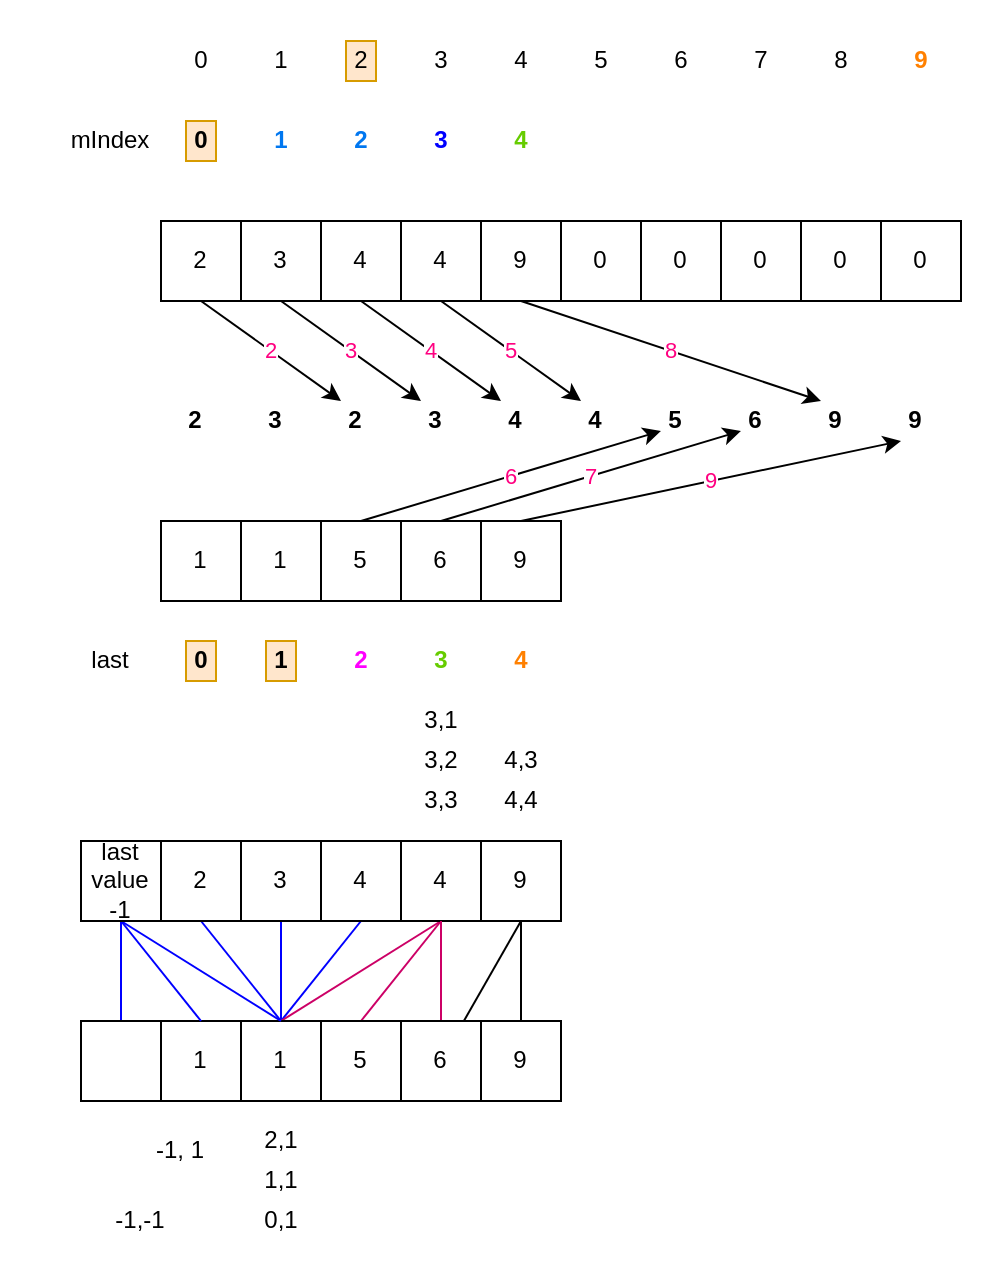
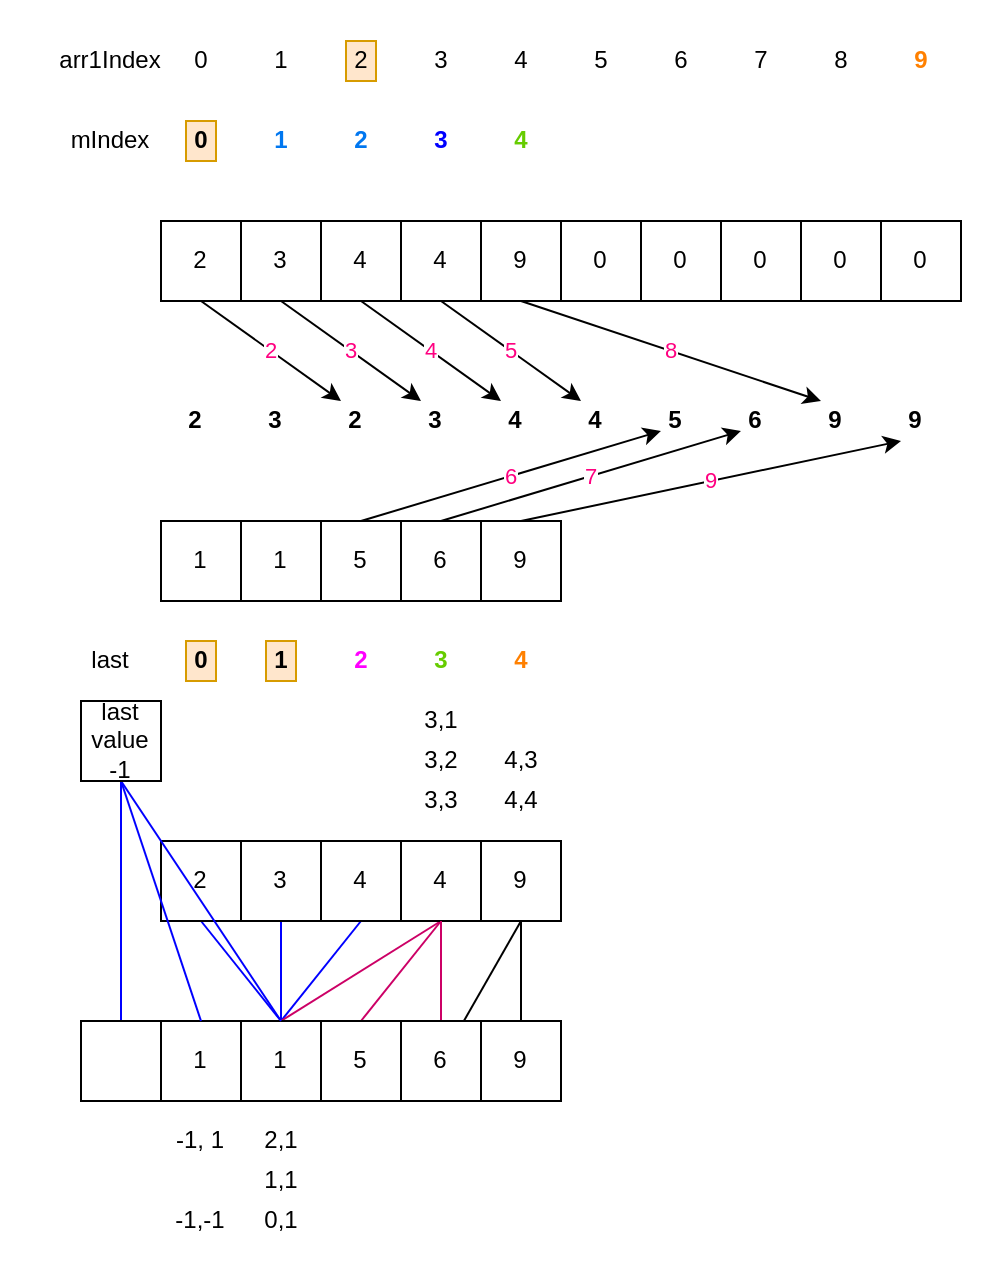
node "arr1Index": added
node "last value -1": moved (121, 881) -> (121, 741)
node "-1, 1": moved (181, 1151) -> (201, 1141)
node "-1,-1": moved (141, 1221) -> (201, 1221)
